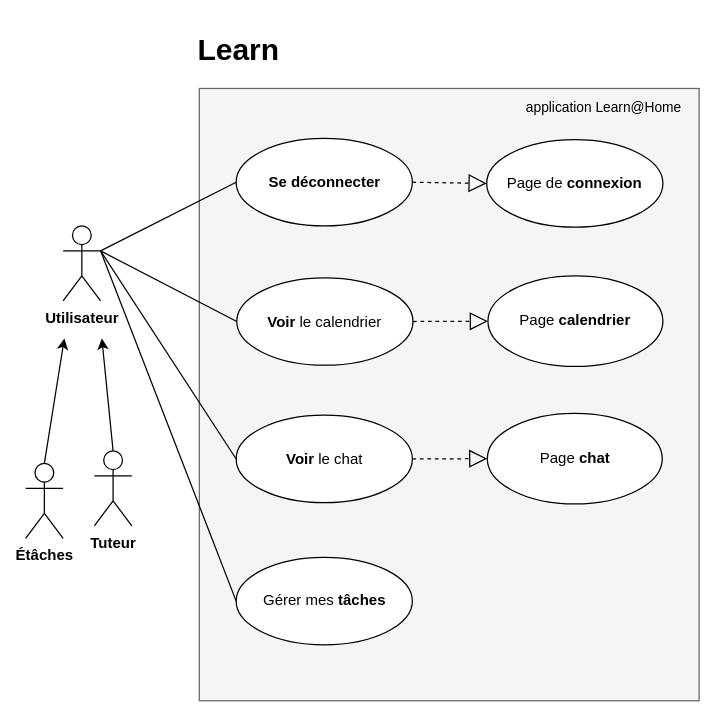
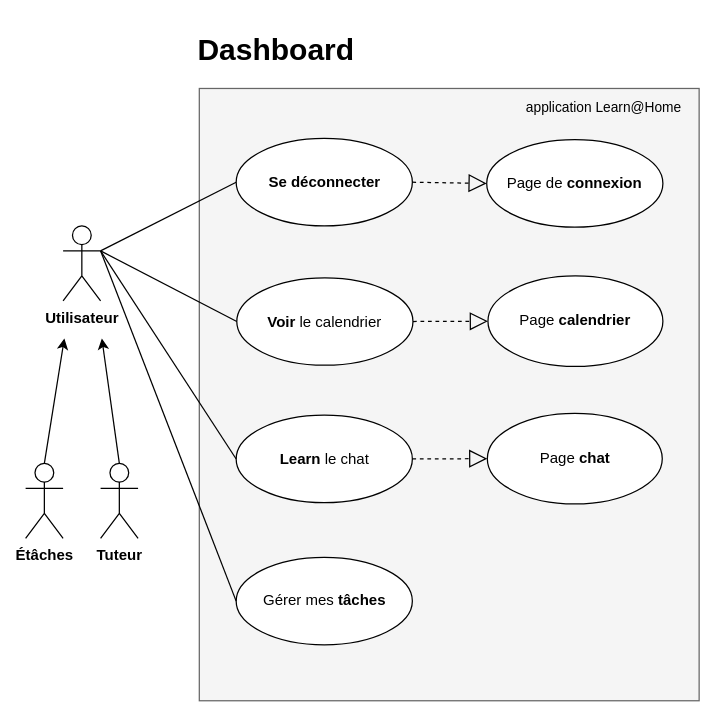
node "Learn": label "Learn" -> "Dashboard"
node "Voir le chat": label "Voir le chat" -> "Learn le chat"
node "Tuteur": moved (113, 488) -> (119, 501)
